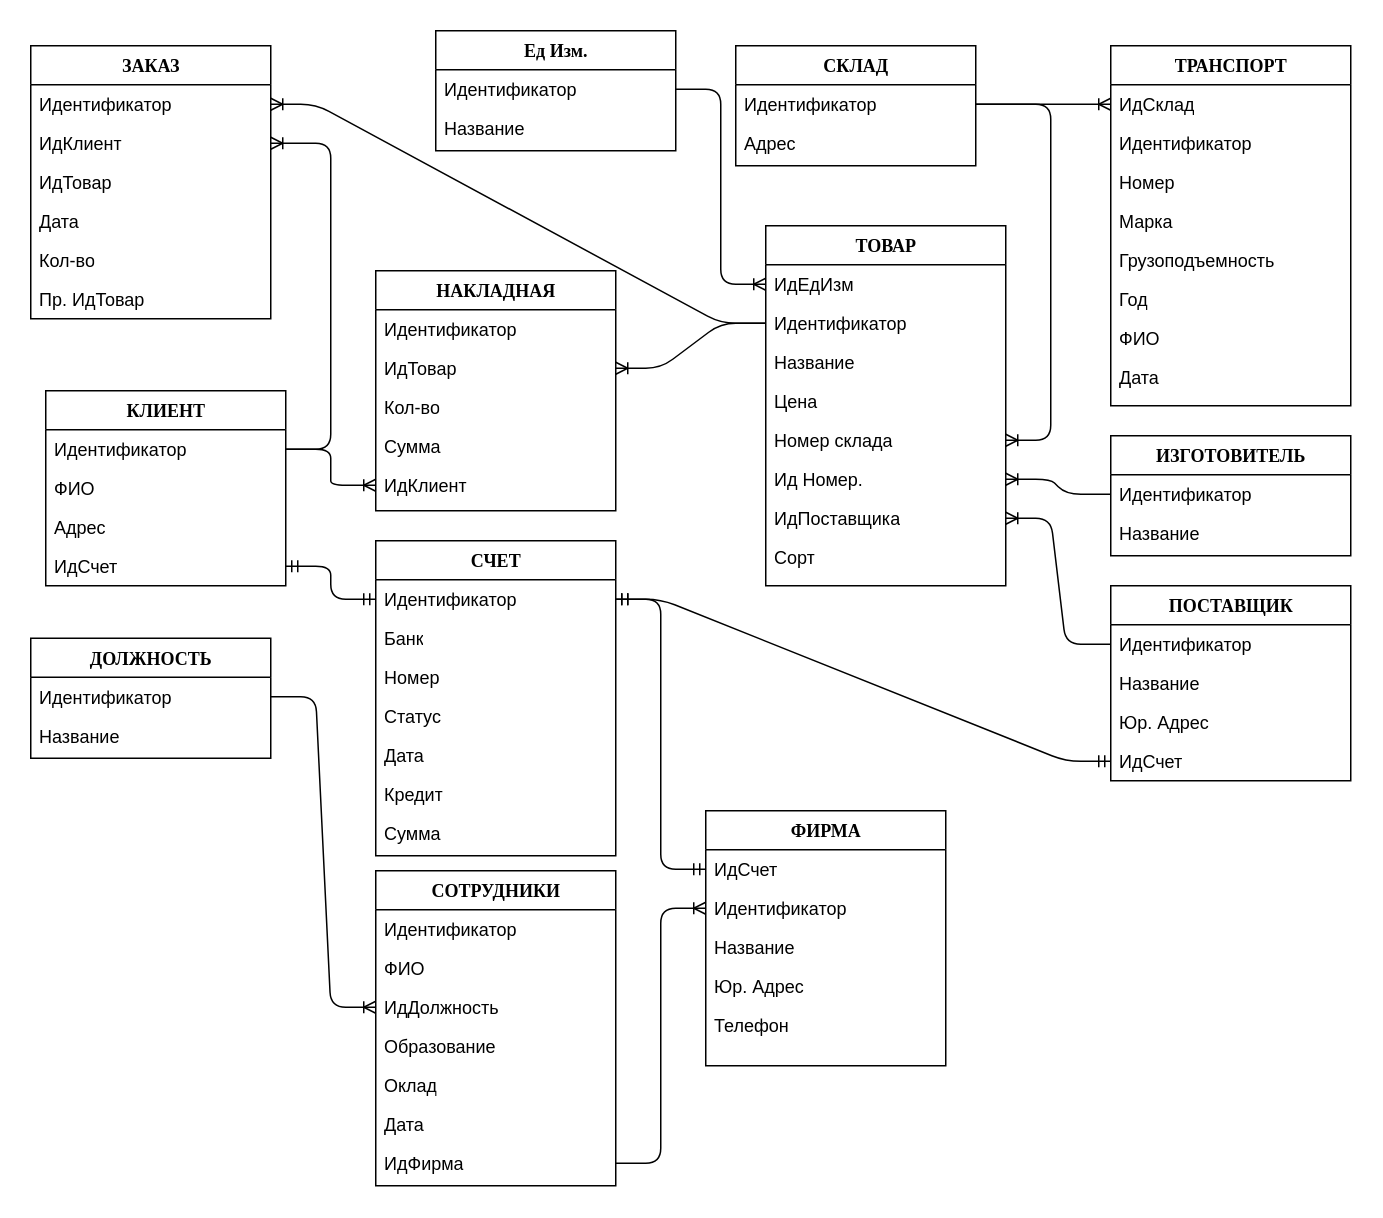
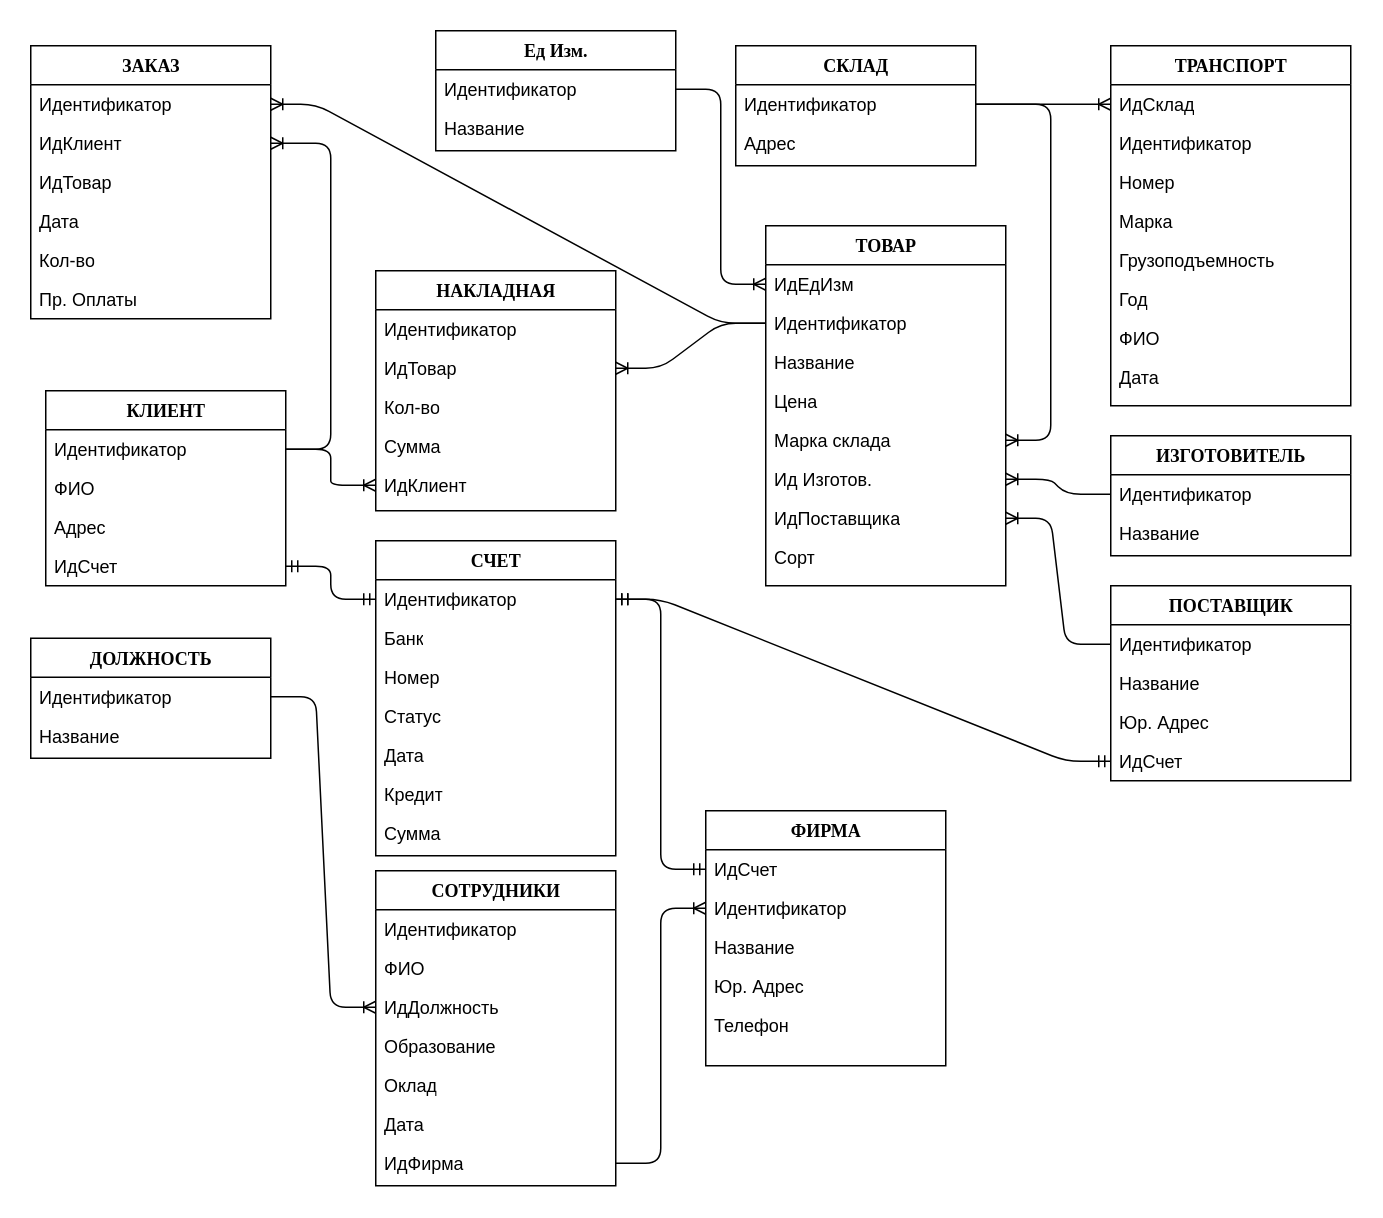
node "Пр. ИдТовар": label "Пр. ИдТовар" -> "Пр. Оплаты"
node "Номер склада": label "Номер склада" -> "Марка склада"
node "Ид Номер.": label "Ид Номер." -> "Ид Изготов."
